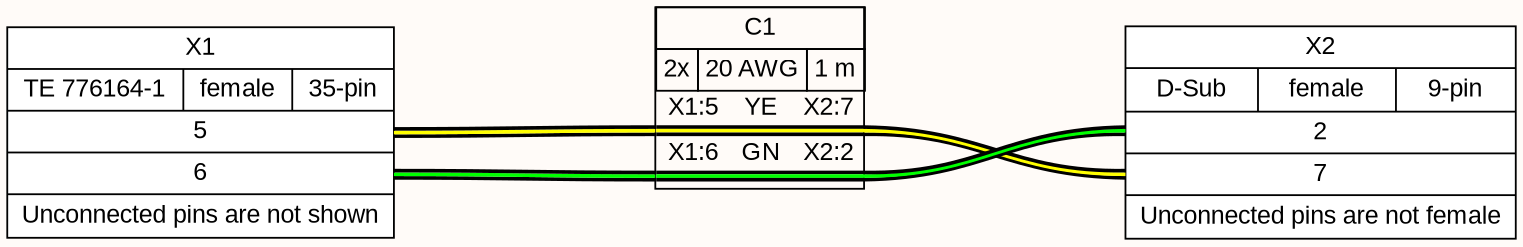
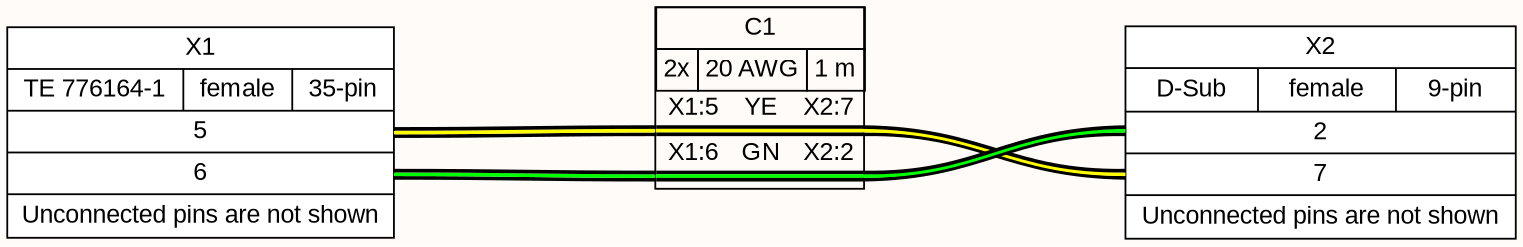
node "X2": text "Unconnected pins are not female" -> "Unconnected pins are not shown"
